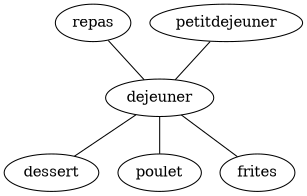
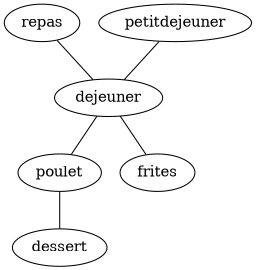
edge "dejeuner" -- "dessert": now "poulet" -- "dessert"
